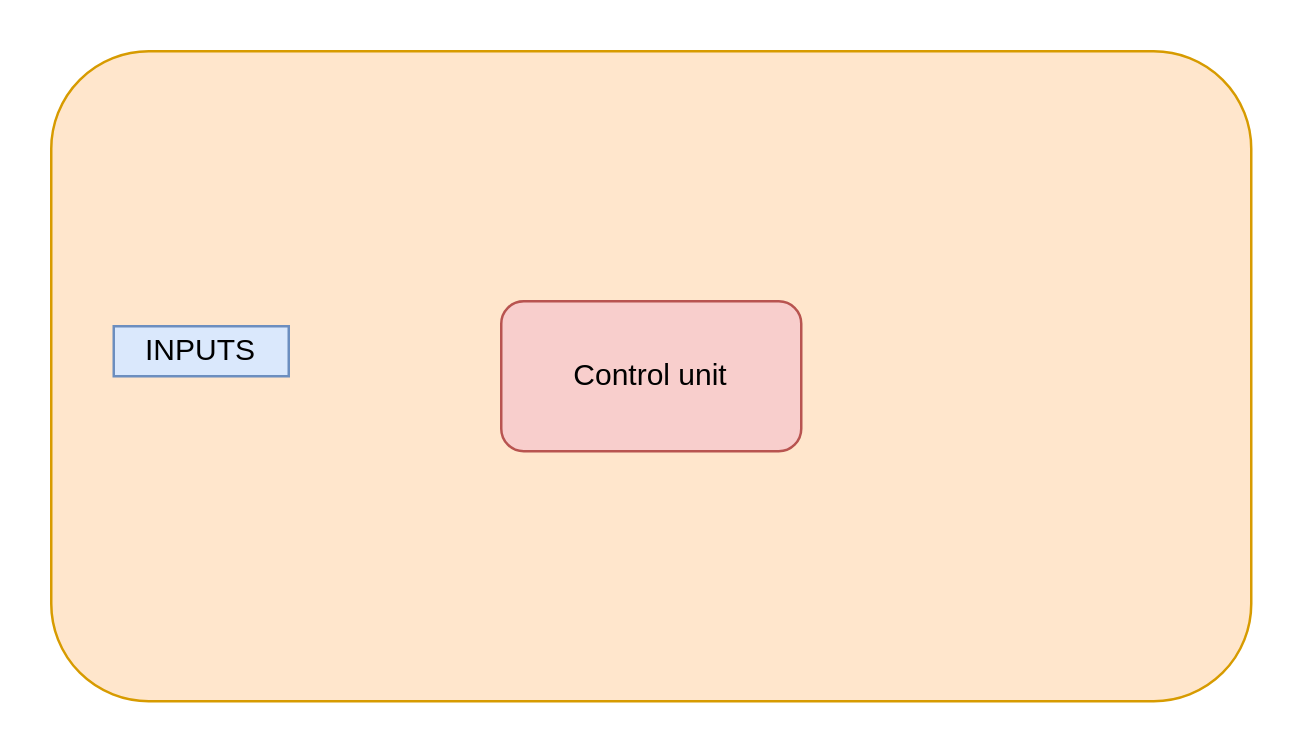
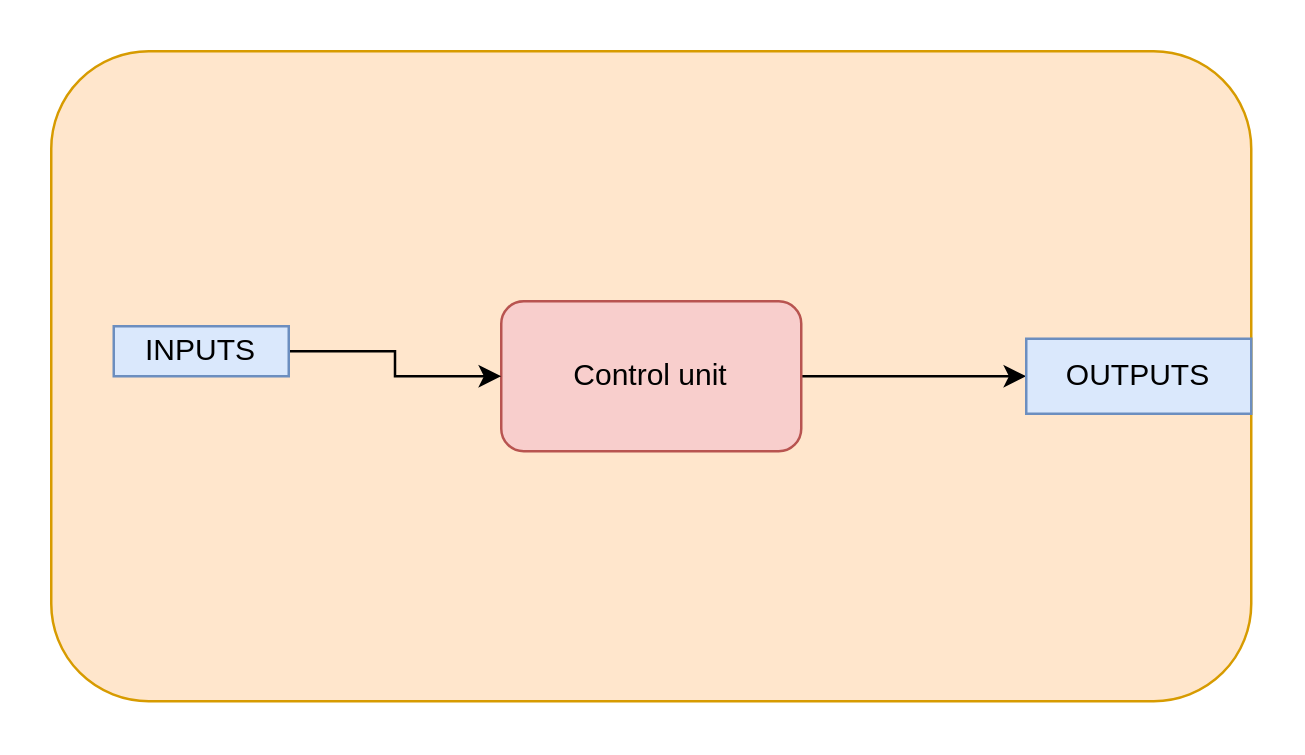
edge "INPUTS" -> "Control unit": added
edge "Control unit" -> "OUTPUTS": added
node "OUTPUTS": added
